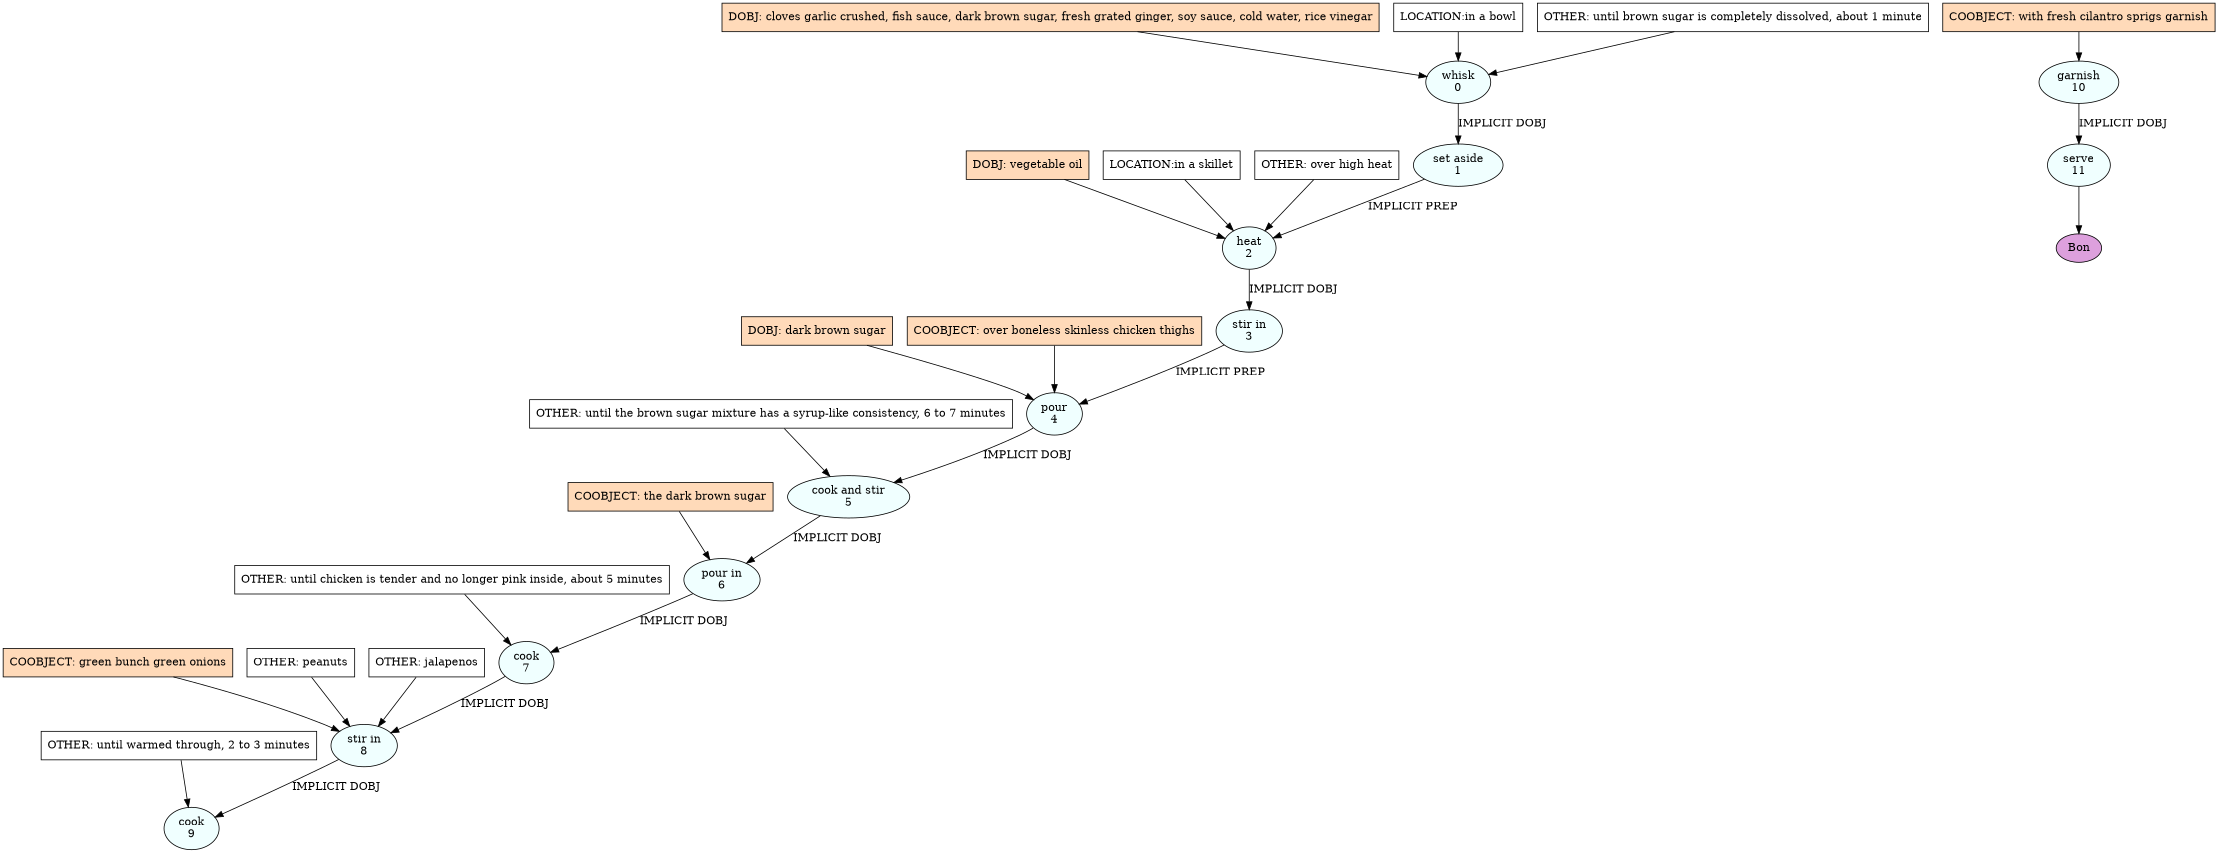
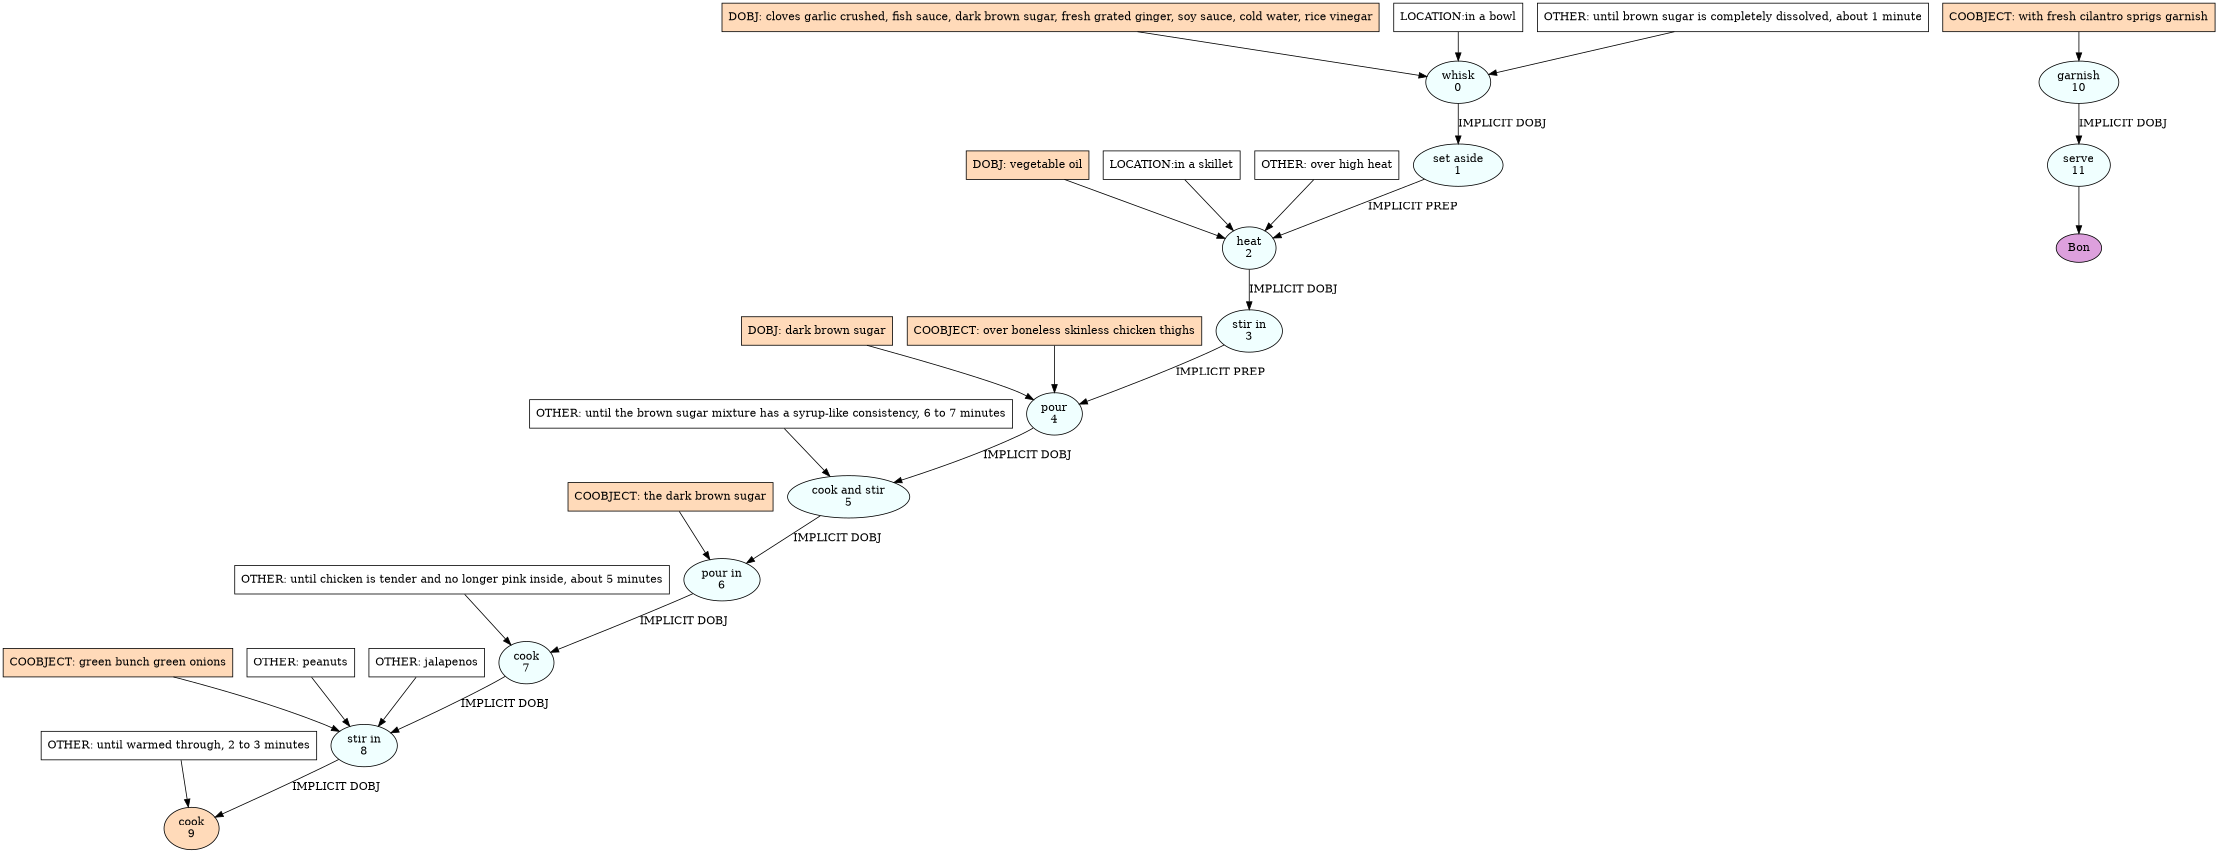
node "cook 9": fillcolor azure -> peachpuff
